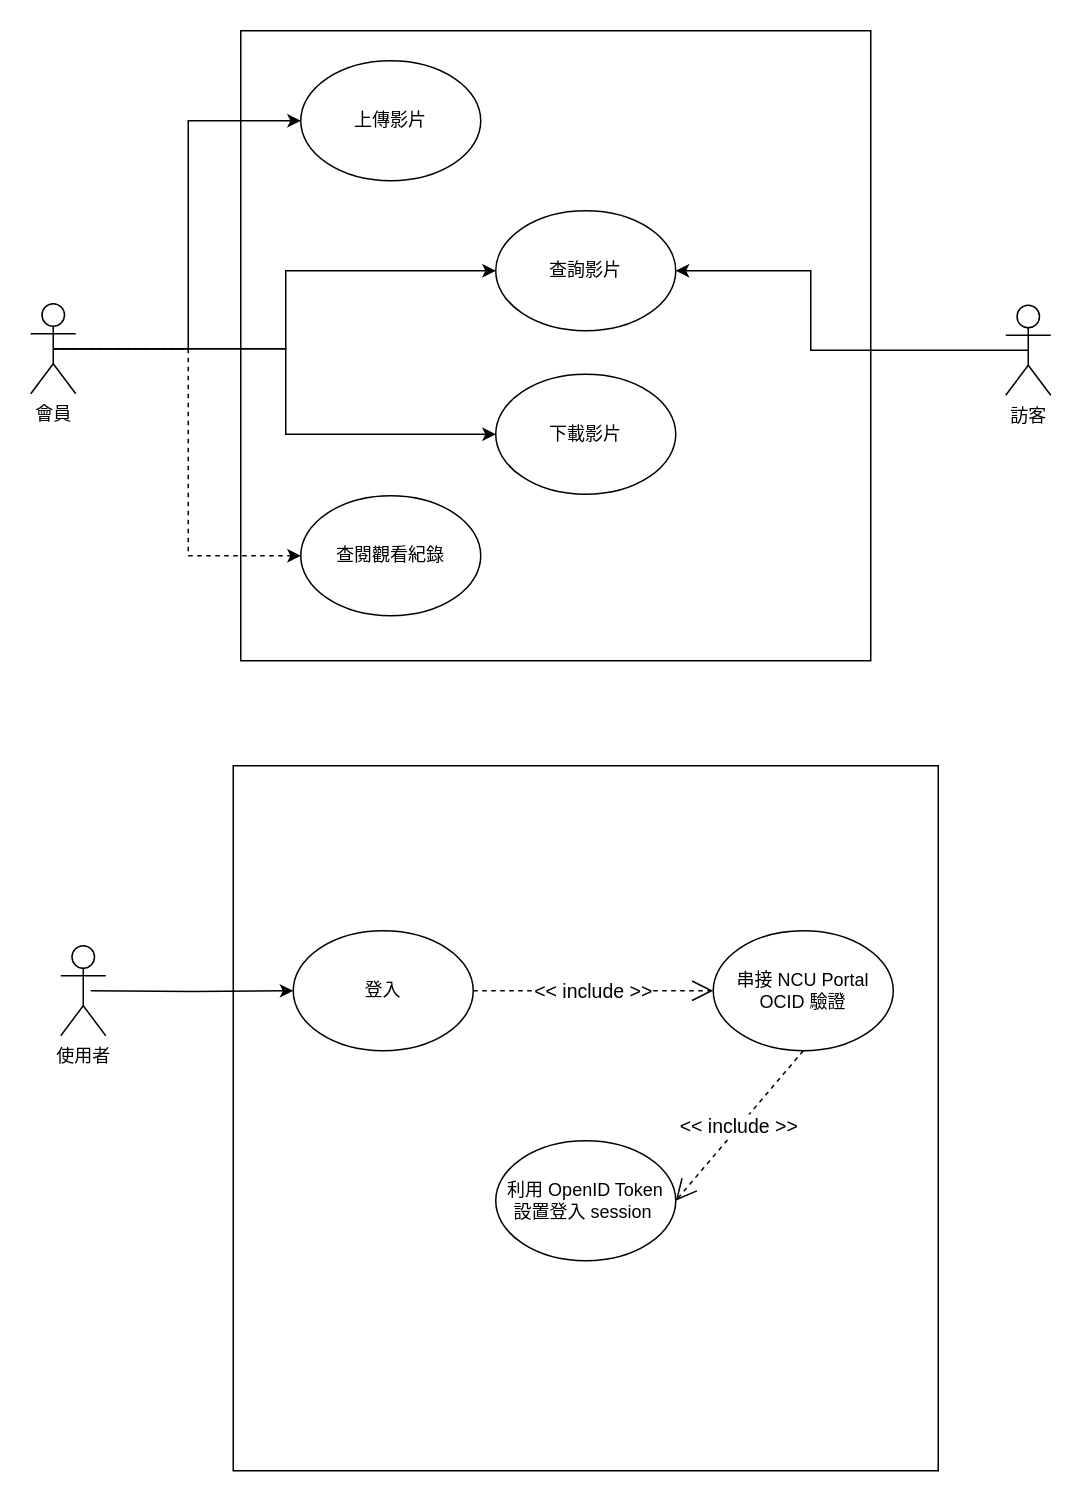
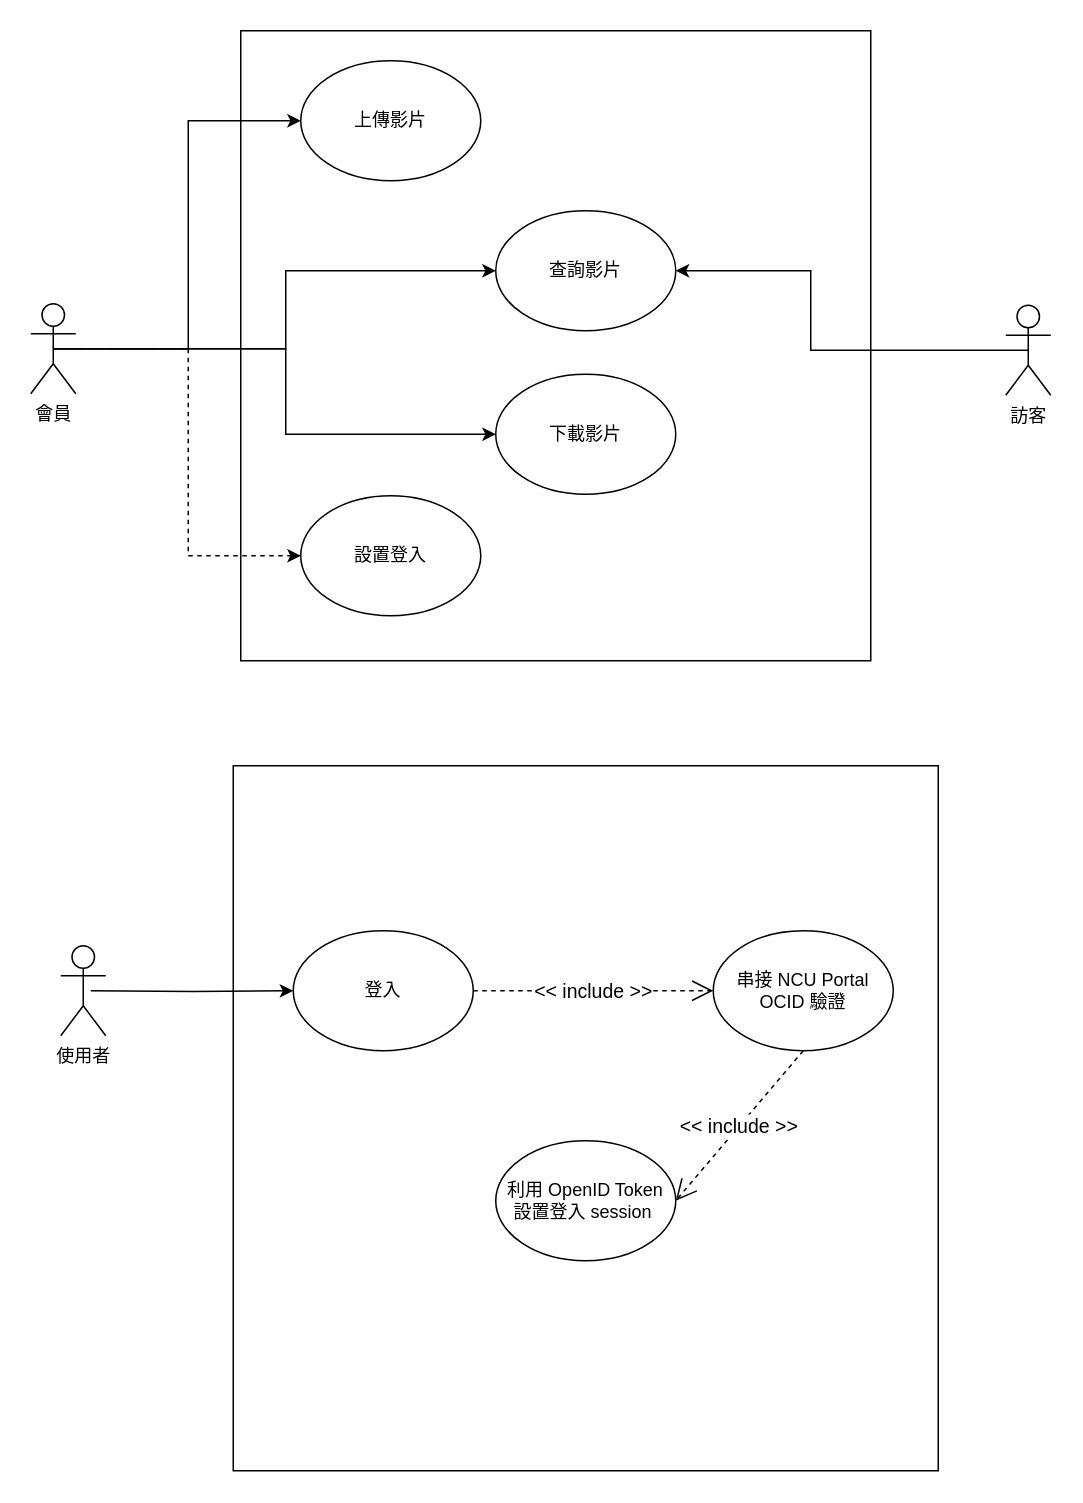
node "查閱觀看紀錄": label "查閱觀看紀錄" -> "設置登入"
